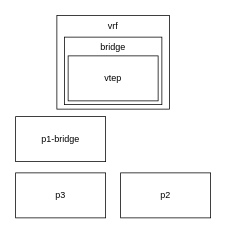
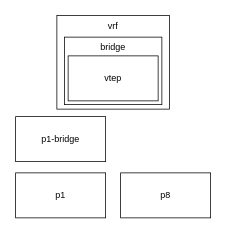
node "p3": label "p3" -> "p1"
node "p2": label "p2" -> "p8"
